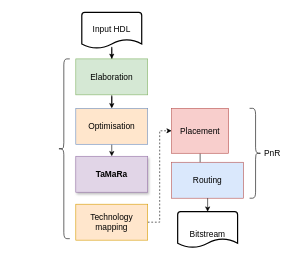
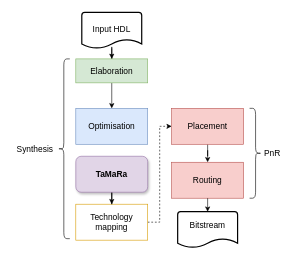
node "Elaboration": size 72x36 -> 72x24
node "Optimisation": fillcolor #ffe6cc -> #dae8fc
node "Placement": size 57x45 -> 72x36
node "Synthesis": added
edge "Optimisation" -> "TaMaRa": removed
node "TaMaRa": shape rectangle -> rounded rectangle
node "Routing": fillcolor #dae8fc -> #f8cecc
edge "TaMaRa" -> "Technology mapping": added
node "Technology mapping": fillcolor #ffe6cc -> #ffffff
node "Bitstream": moved (208, 234) -> (208, 225)
